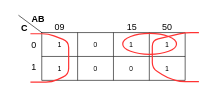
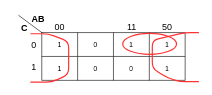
node "09": label "09" -> "00"
node "15": label "15" -> "11"
